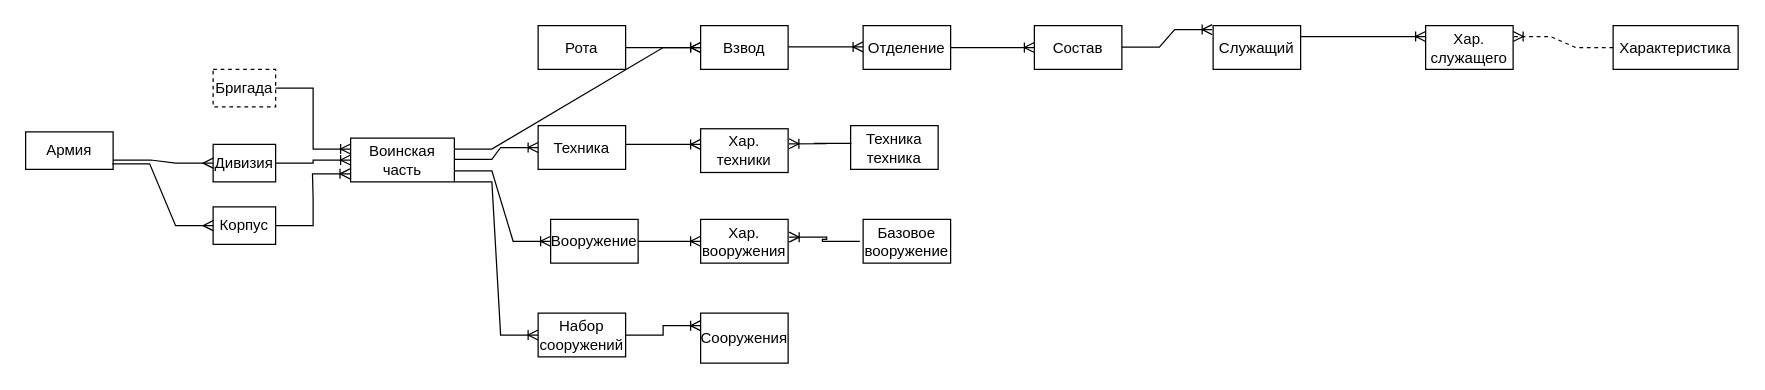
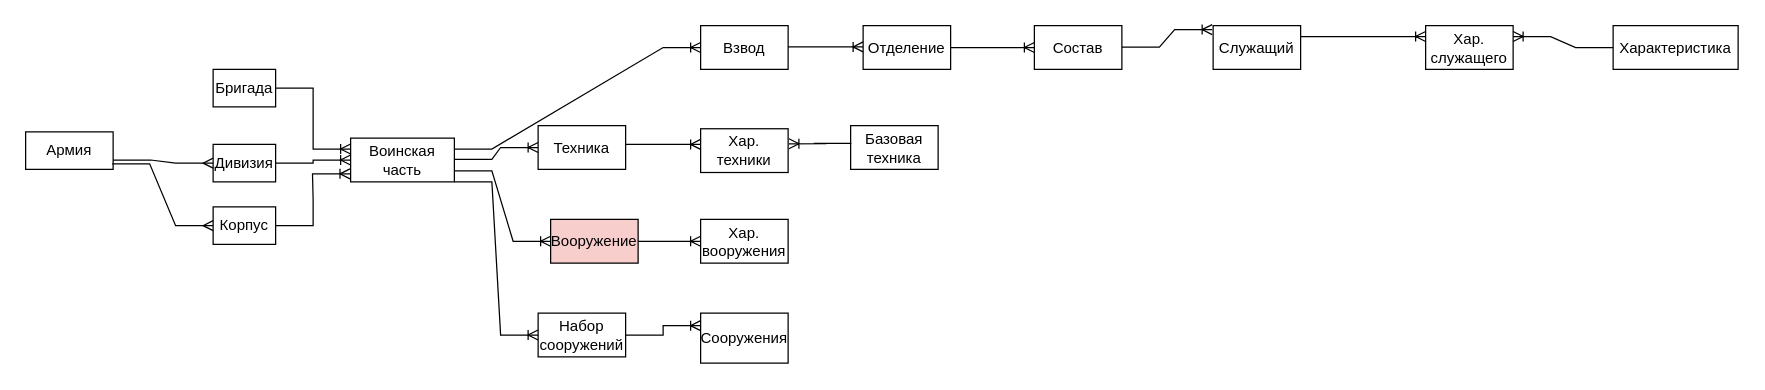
edge "Характеристика" -> "Хар. служащего": style dashed -> solid
node "Рота": removed
edge "Рота" -> "Взвод": removed
node "Бригада": style dashed -> solid
node "Техника техника": label "Техника техника" -> "Базовая техника"
edge "Базовое вооружение" -> "Хар. вооружения": removed
node "Вооружение": fillcolor #ffffff -> #f8cecc
node "Базовое вооружение": removed
